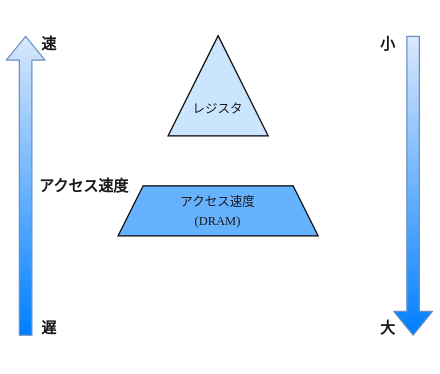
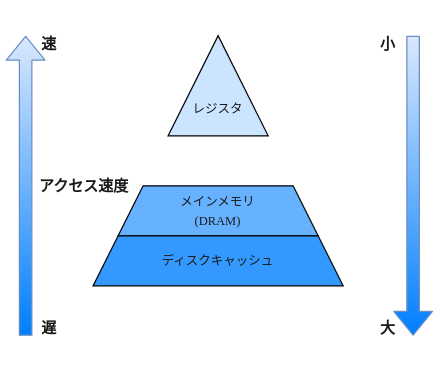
node "アクセス速度 (DRAM)": label "アクセス速度 (DRAM)" -> "メインメモリ (DRAM)"
node "ディスクキャッシュ": added
